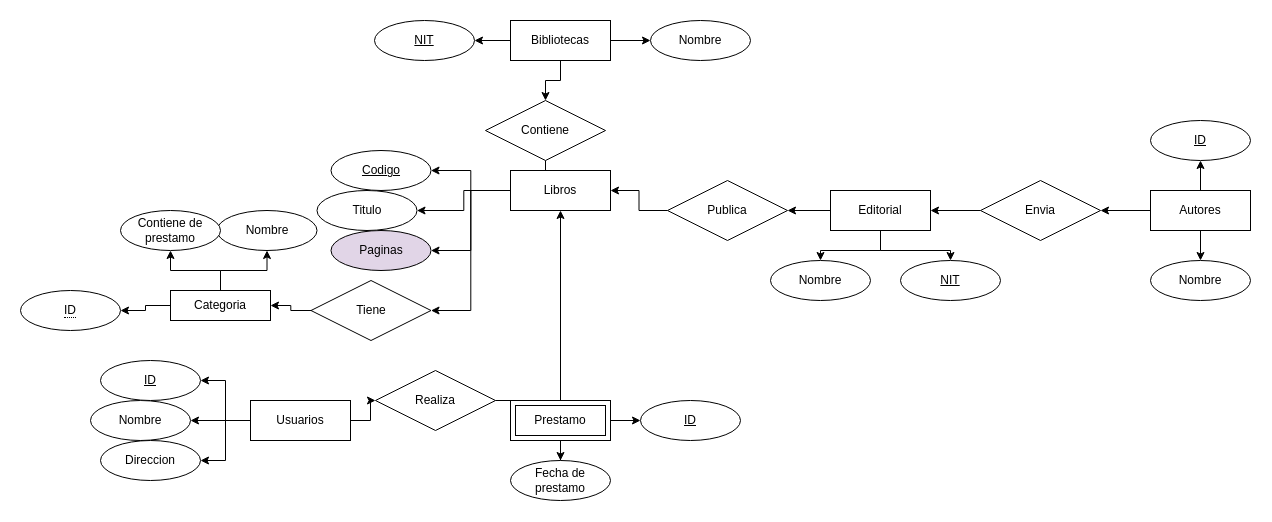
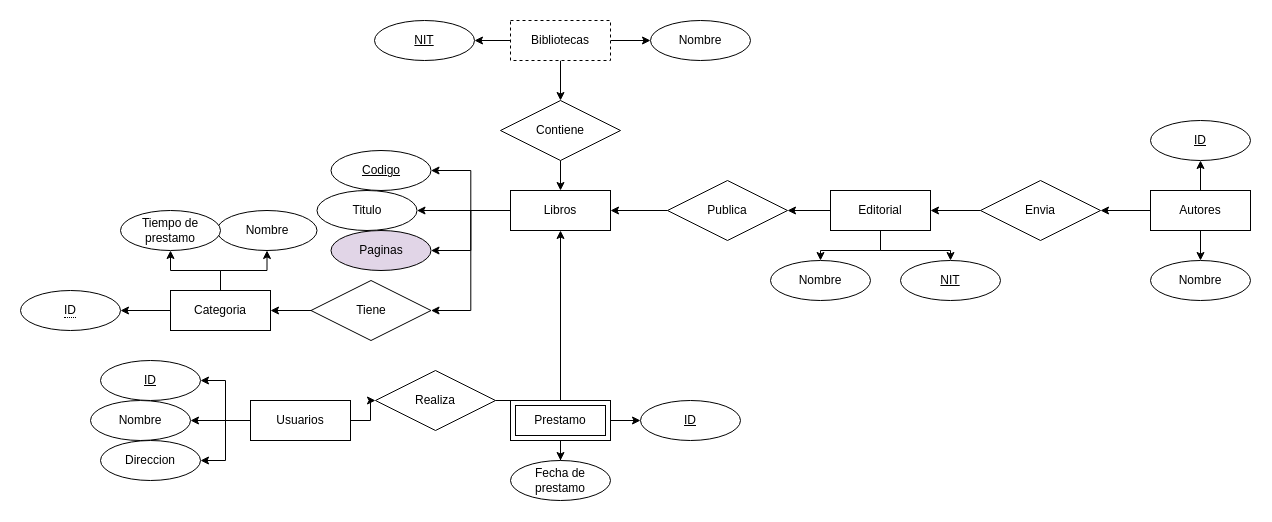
node "Bibliotecas": style solid -> dashed
node "Contiene": moved (546, 131) -> (561, 131)
node "Libros": moved (561, 191) -> (561, 211)
node "Contiene de prestamo": label "Contiene de prestamo" -> "Tiempo de prestamo"
node "Categoria": size 100x30 -> 100x40
